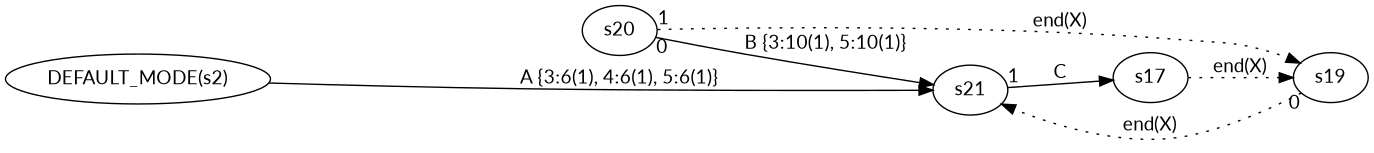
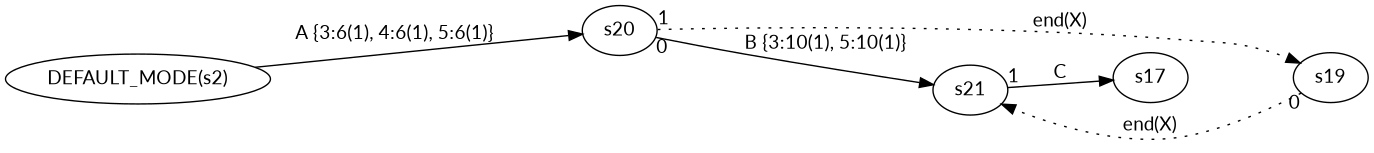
edge "s17" -> "s19": removed, label "end(X)"
edge "DEFAULT_MODE(s2)" -> "s21": now "DEFAULT_MODE(s2)" -> "s20"
